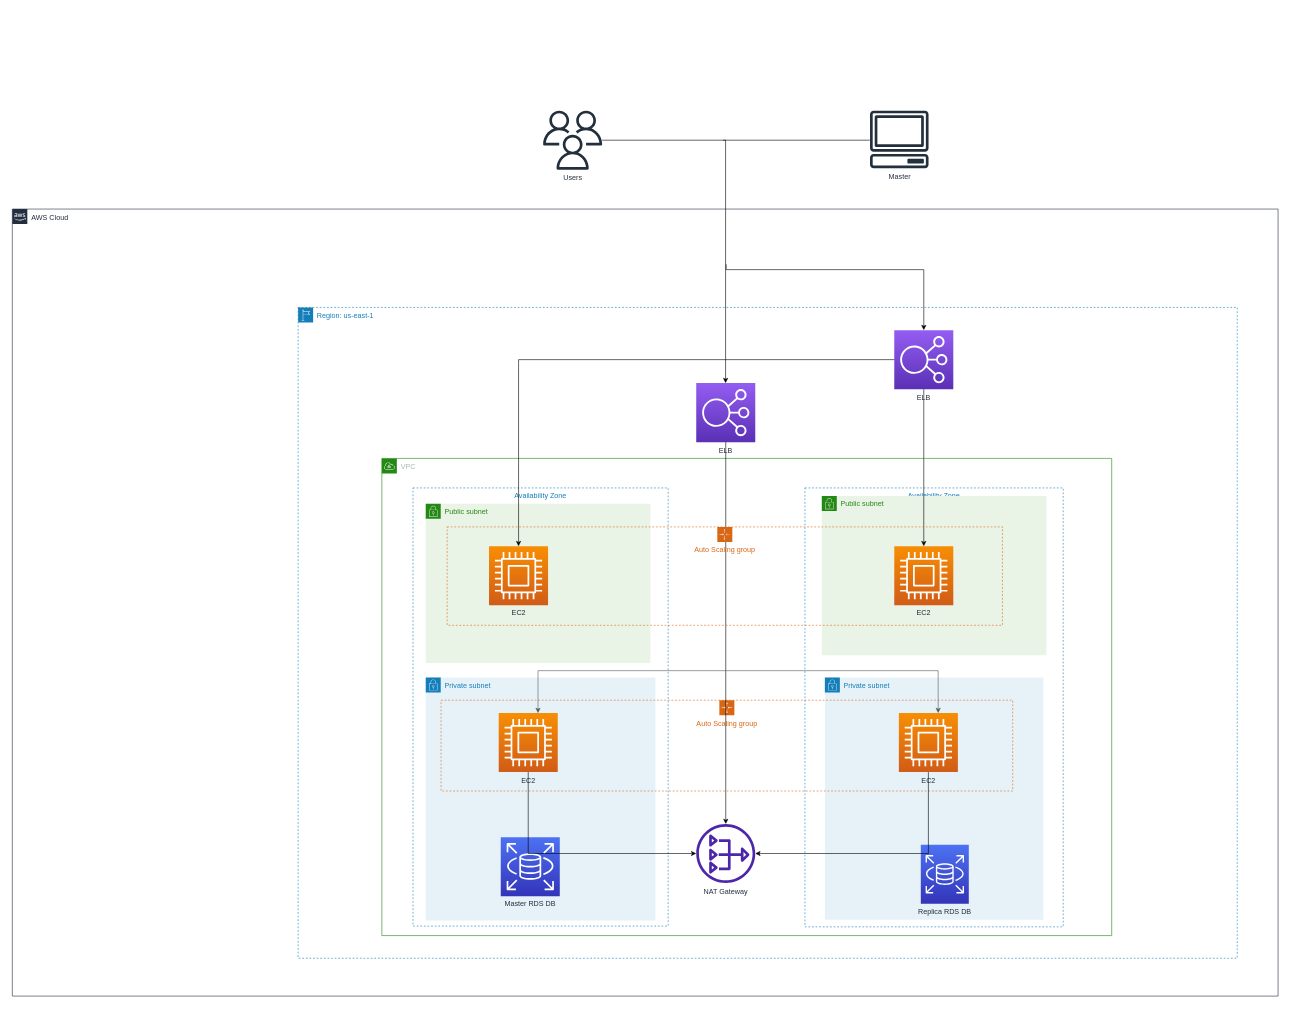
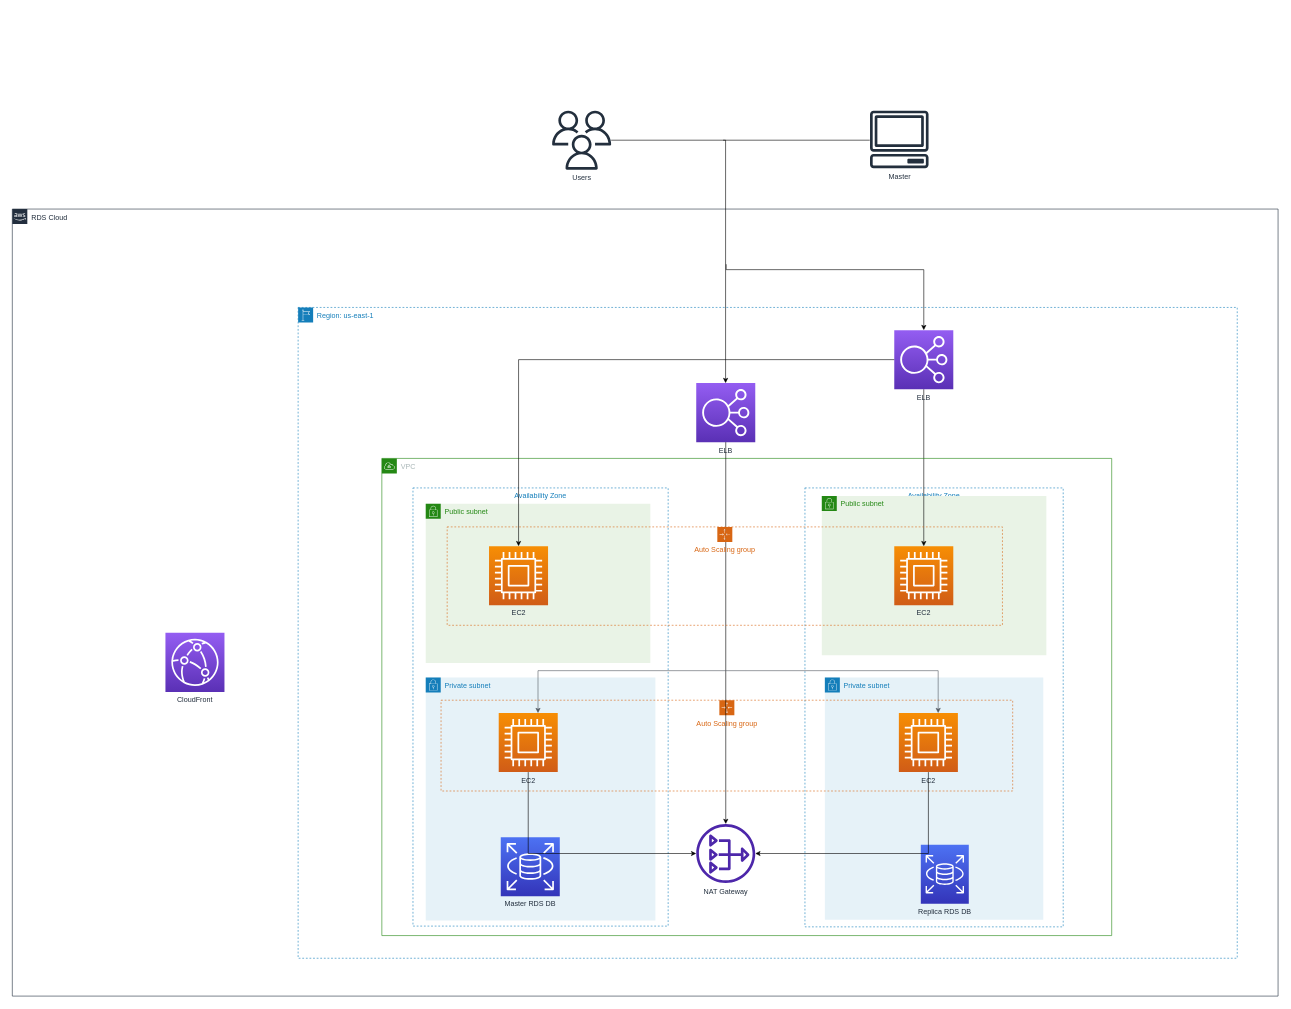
node "Users": moved (573, 140) -> (582, 140)
node "AWS Cloud": label "AWS Cloud" -> "RDS Cloud"
node "CloudFront": added
